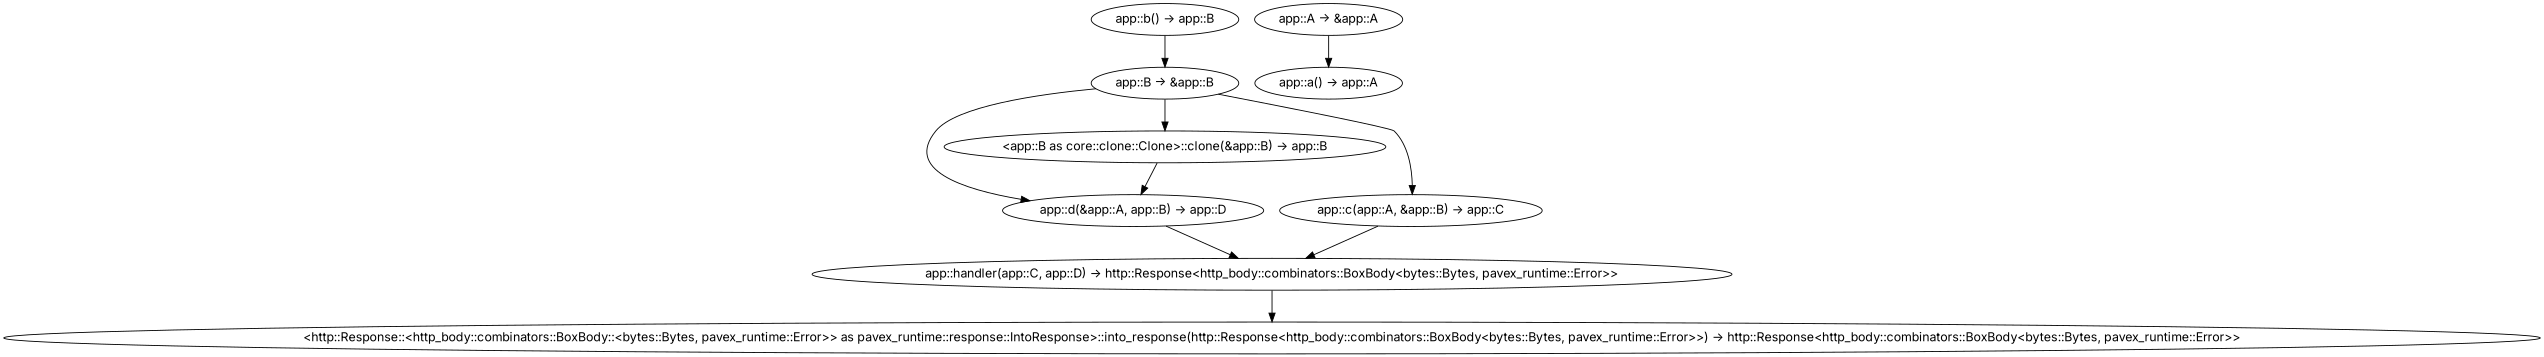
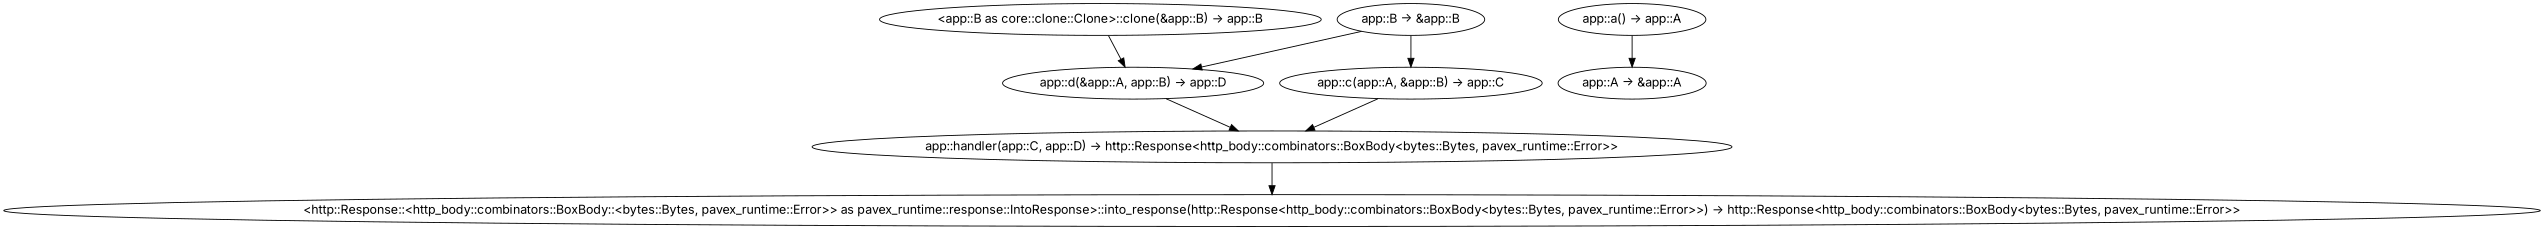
node "app::b() -> app::B": removed
edge "app::A -> &app::A" -> "app::a() -> app::A": reversed
edge "app::B -> &app::B" -> "<app::B as core::clone::Clone>::clone(&app::B) -> app::B": removed
